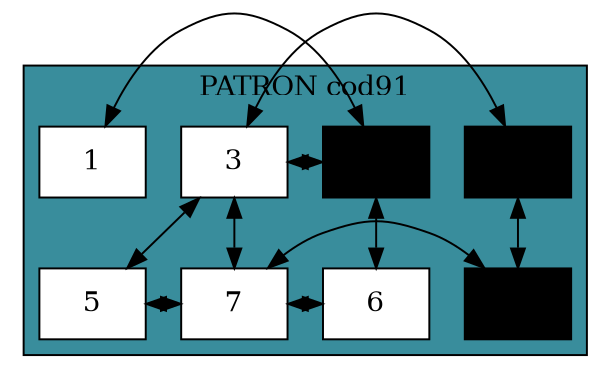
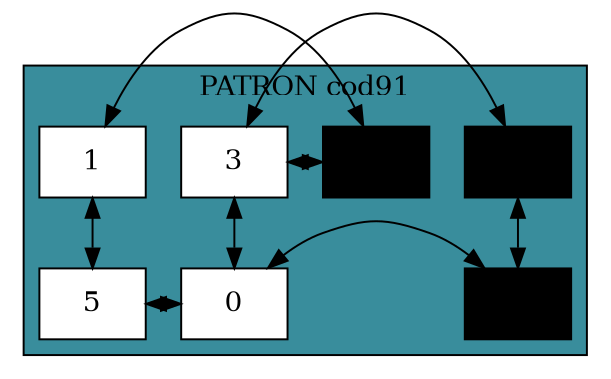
edge "3" -- "5": now "1" -- "5"
node "7": label "7" -> "0"
node "6": removed
